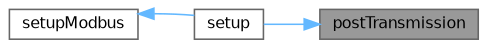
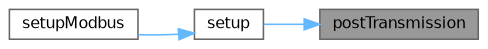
edge "setup" -> "setupModbus": reversed
